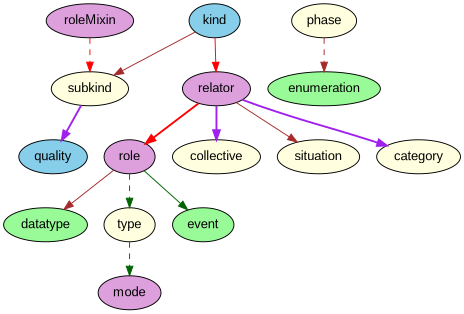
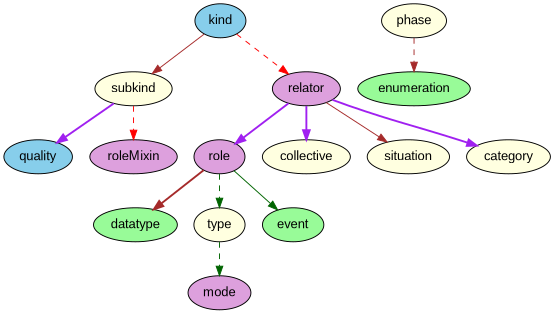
edge "roleMixin" -> "subkind": reversed
edge "kind" -> "relator": style solid -> dashed
edge "relator" -> "role": color red -> purple
edge "role" -> "datatype": style solid -> bold
